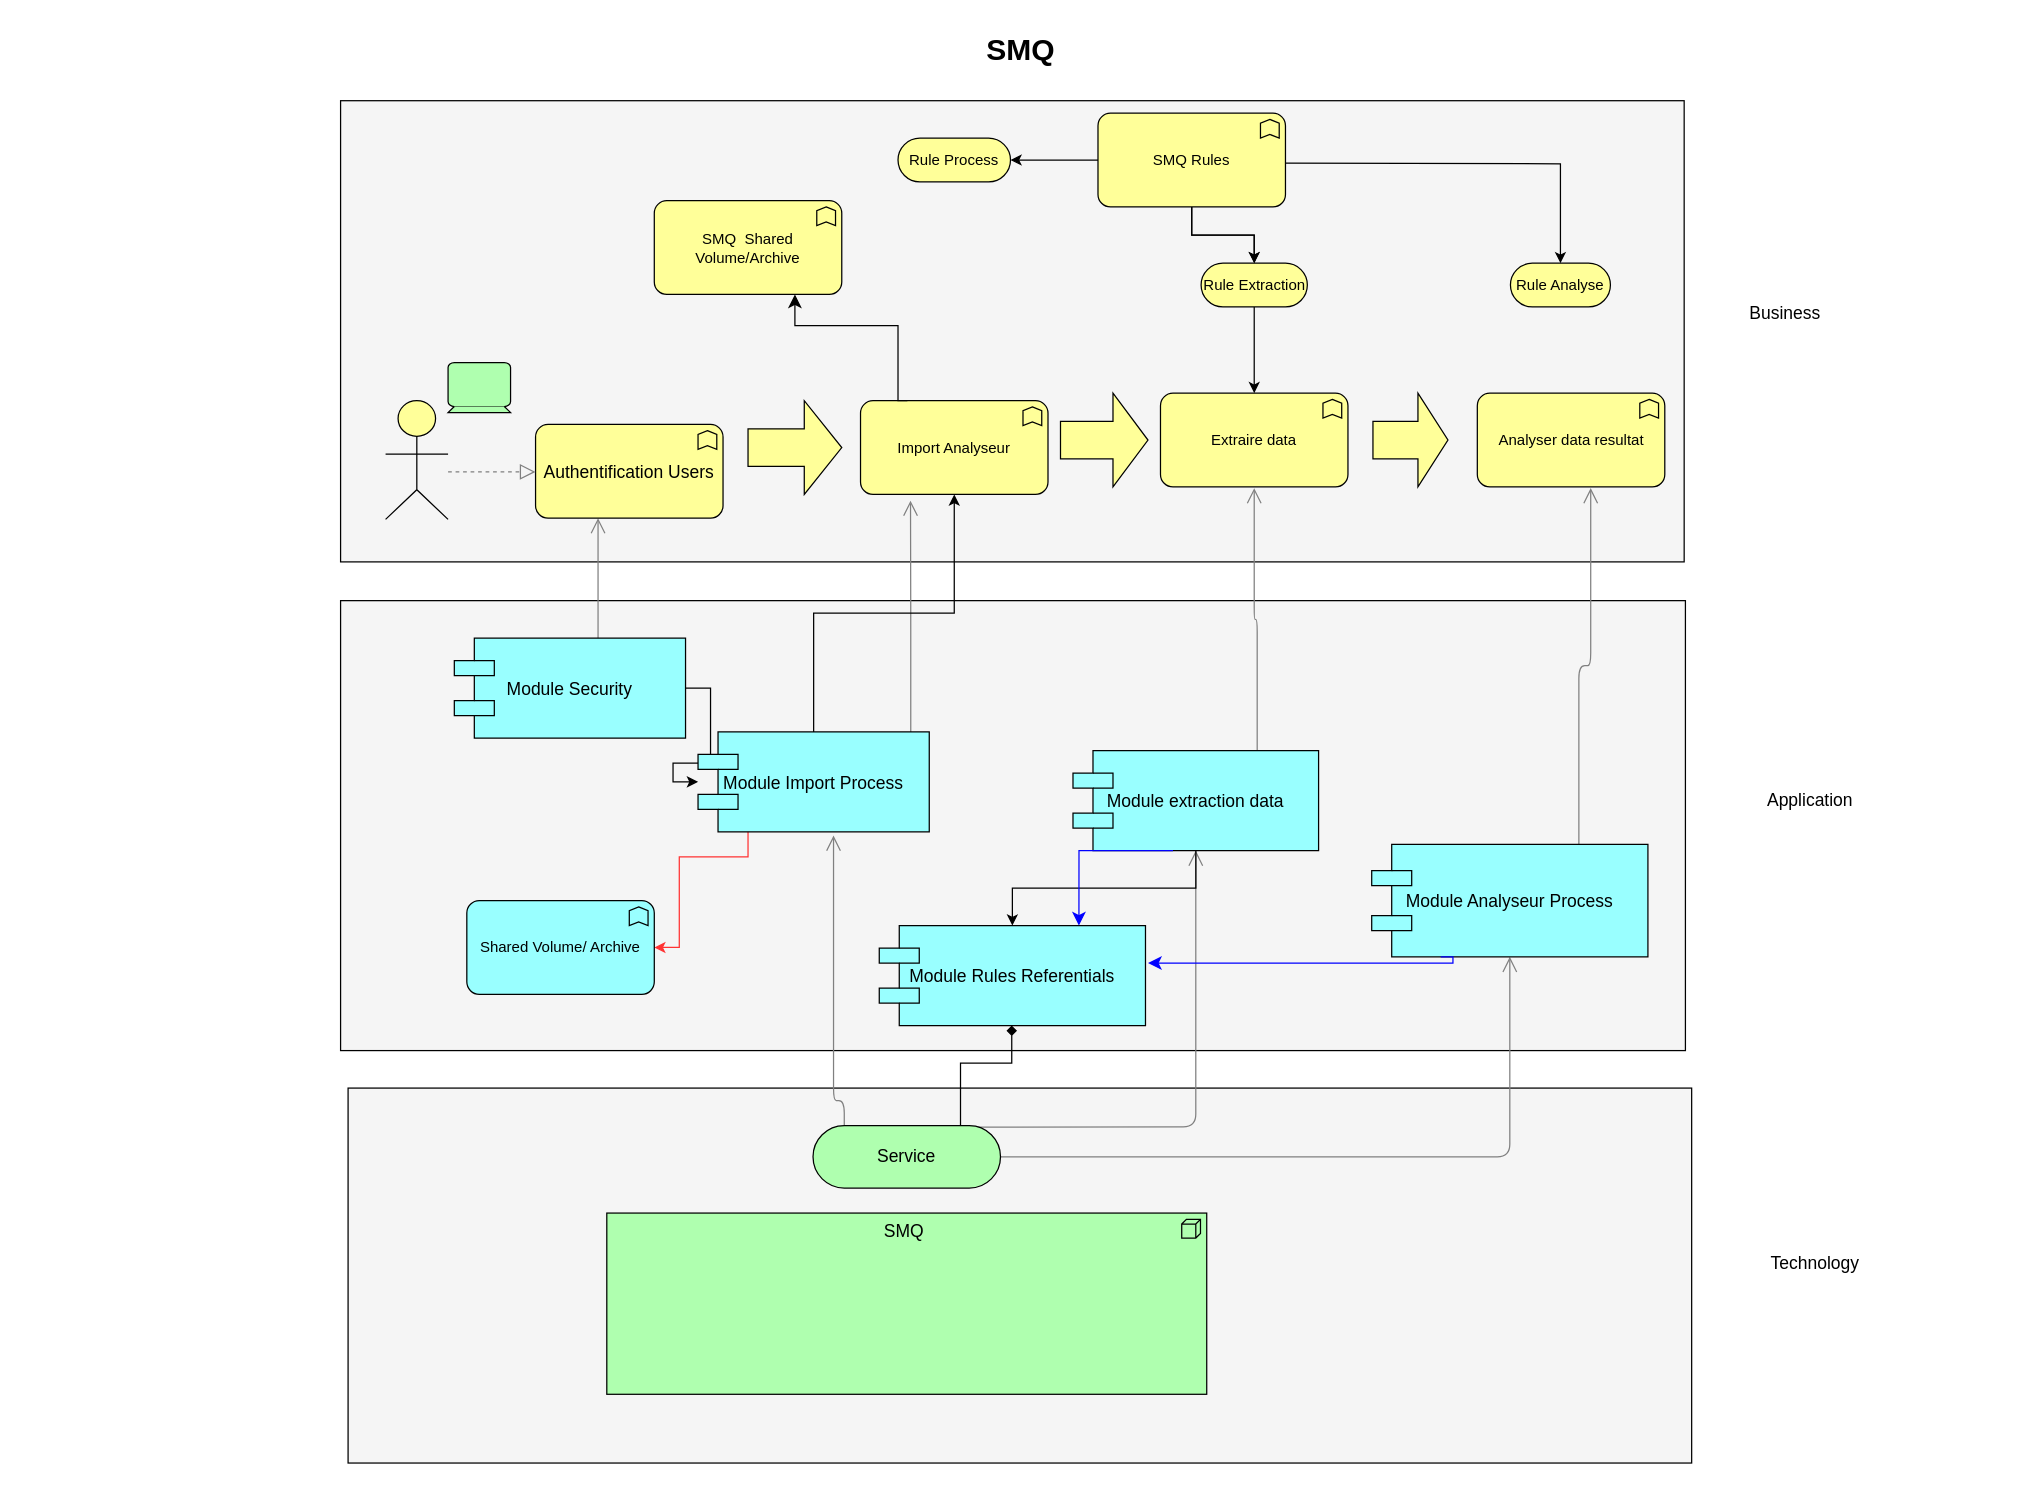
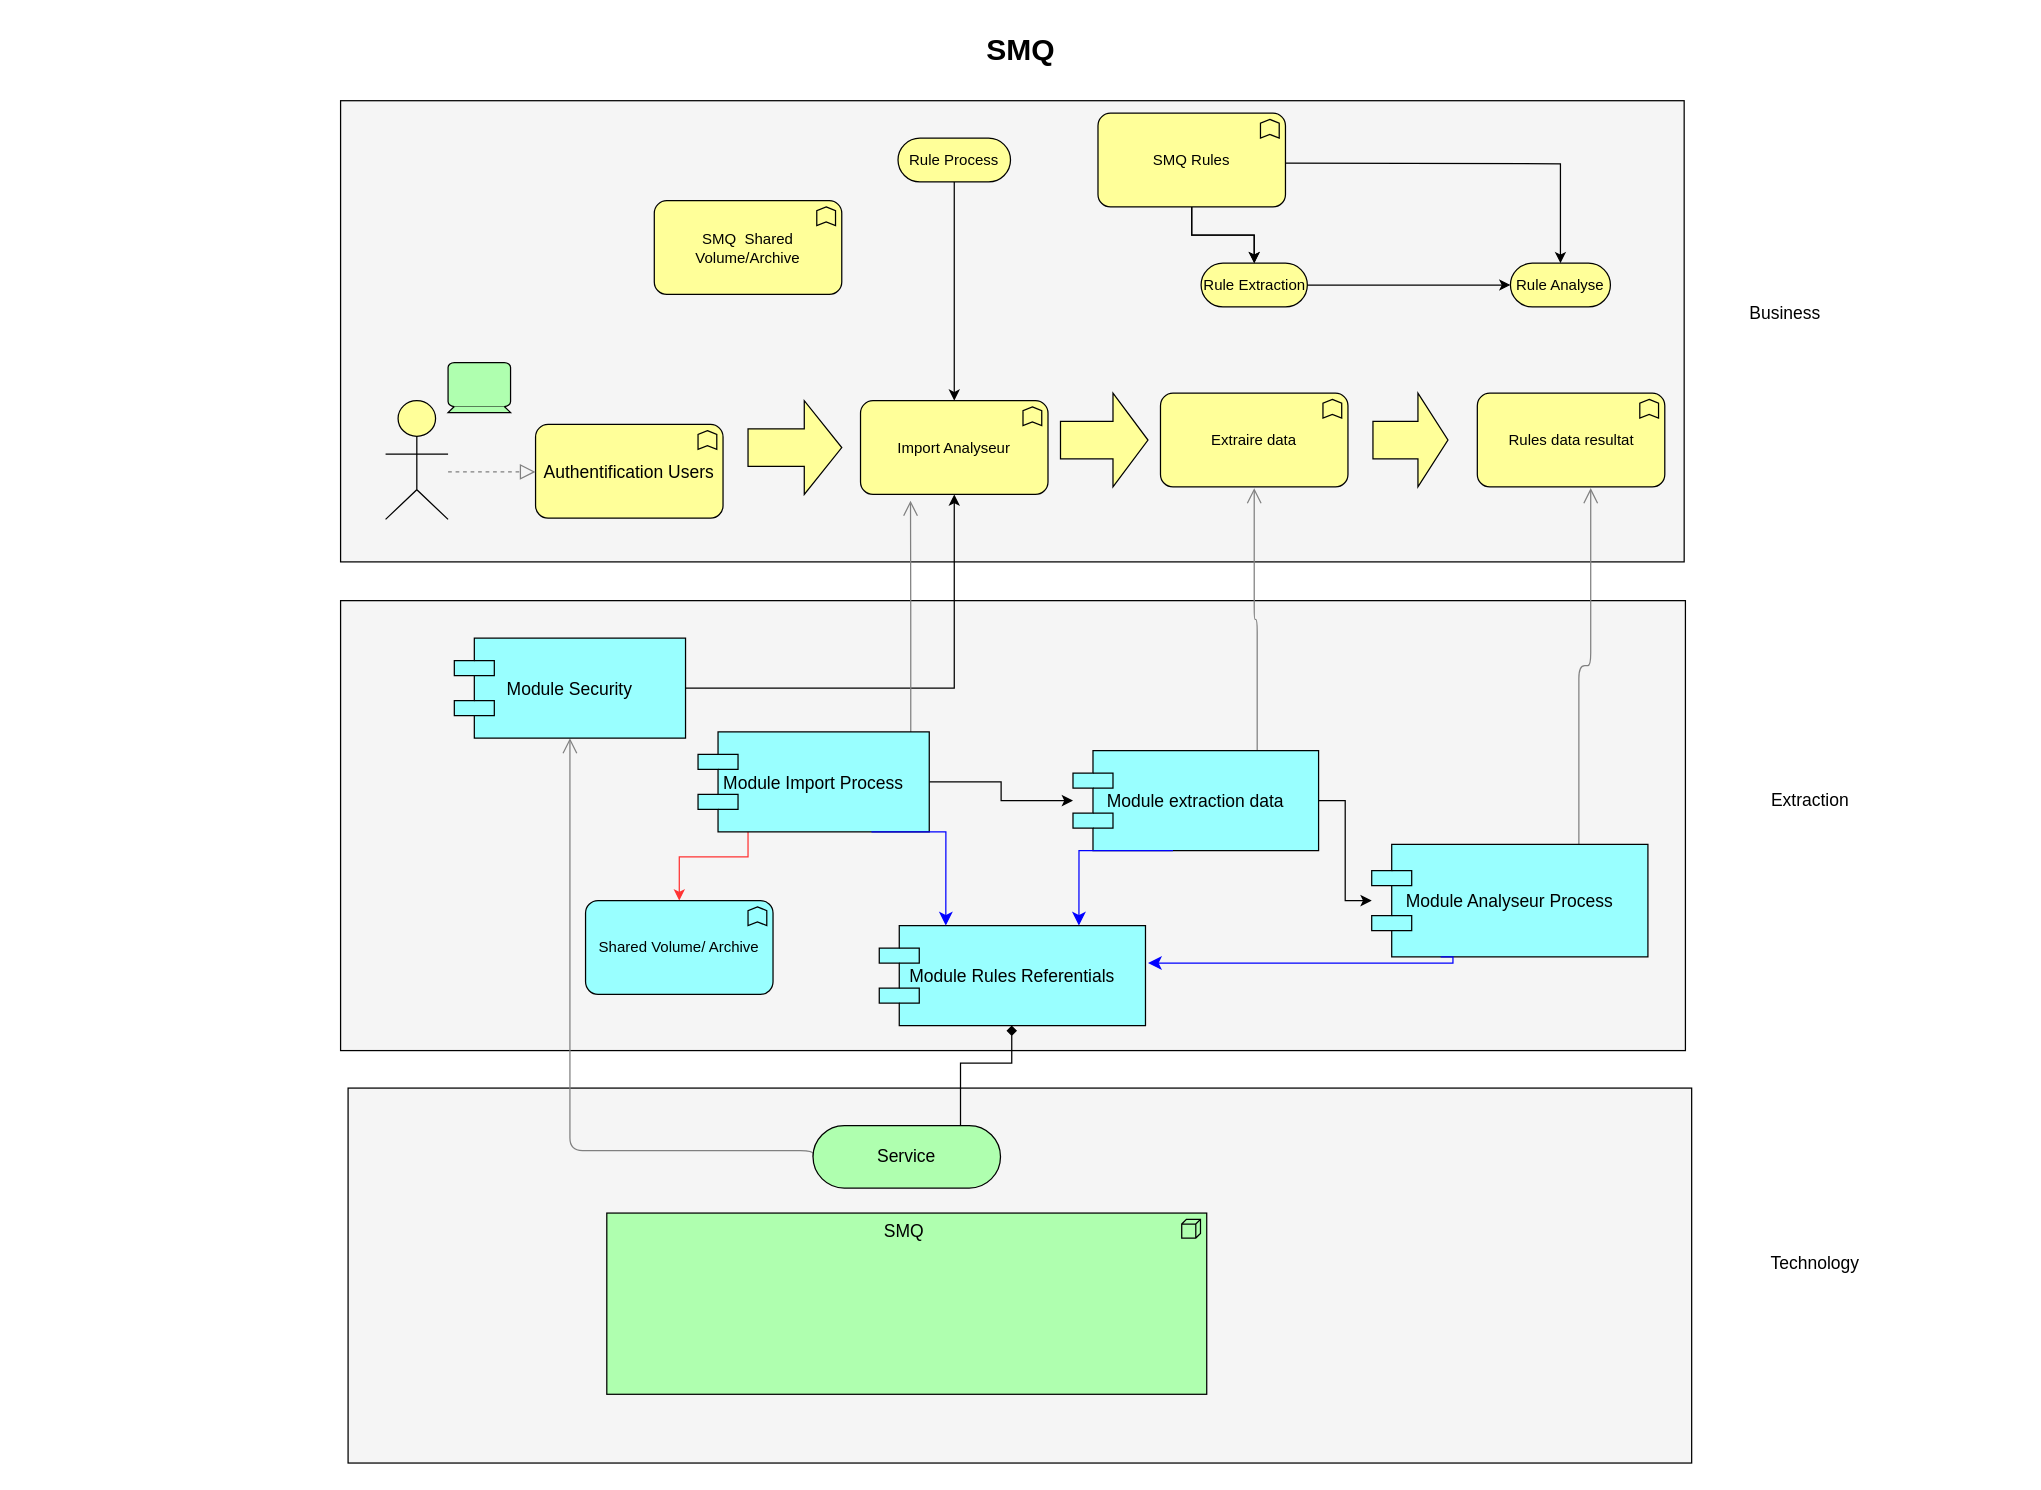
edge "SMQ Rules" -> "Rule Process": removed
edge "Rule Process" -> "Import Analyseur": added
edge "Import Analyseur" -> "SMQ Shared Volume/Archive": removed
edge "Rule Extraction" -> "Extraire data": now "Rule Extraction" -> "Rule Analyse"
node "Analyser data resultat": label "Analyser data resultat" -> "Rules data resultat"
edge "Module Security" -> "Authentification Users": removed
edge "Module Import Process" -> "Import Analyseur": now "Module Import Process" -> "Module extraction data"
edge "Module Security" -> "Module Import Process": now "Module Security" -> "Import Analyseur"
node "Application": label "Application" -> "Extraction"
edge "Module Import Process" -> "Module Rules Referentials": added
edge "Module extraction data" -> "Module Rules Referentials": now "Module extraction data" -> "Module Analyseur Process"
node "Shared Volume/ Archive": moved (561, 948) -> (679, 948)
edge "Service" -> "Module Security": added
edge "Service" -> "Module Import Process": removed
edge "Service" -> "Module extraction data": removed
edge "Service" -> "Module Analyseur Process": removed
